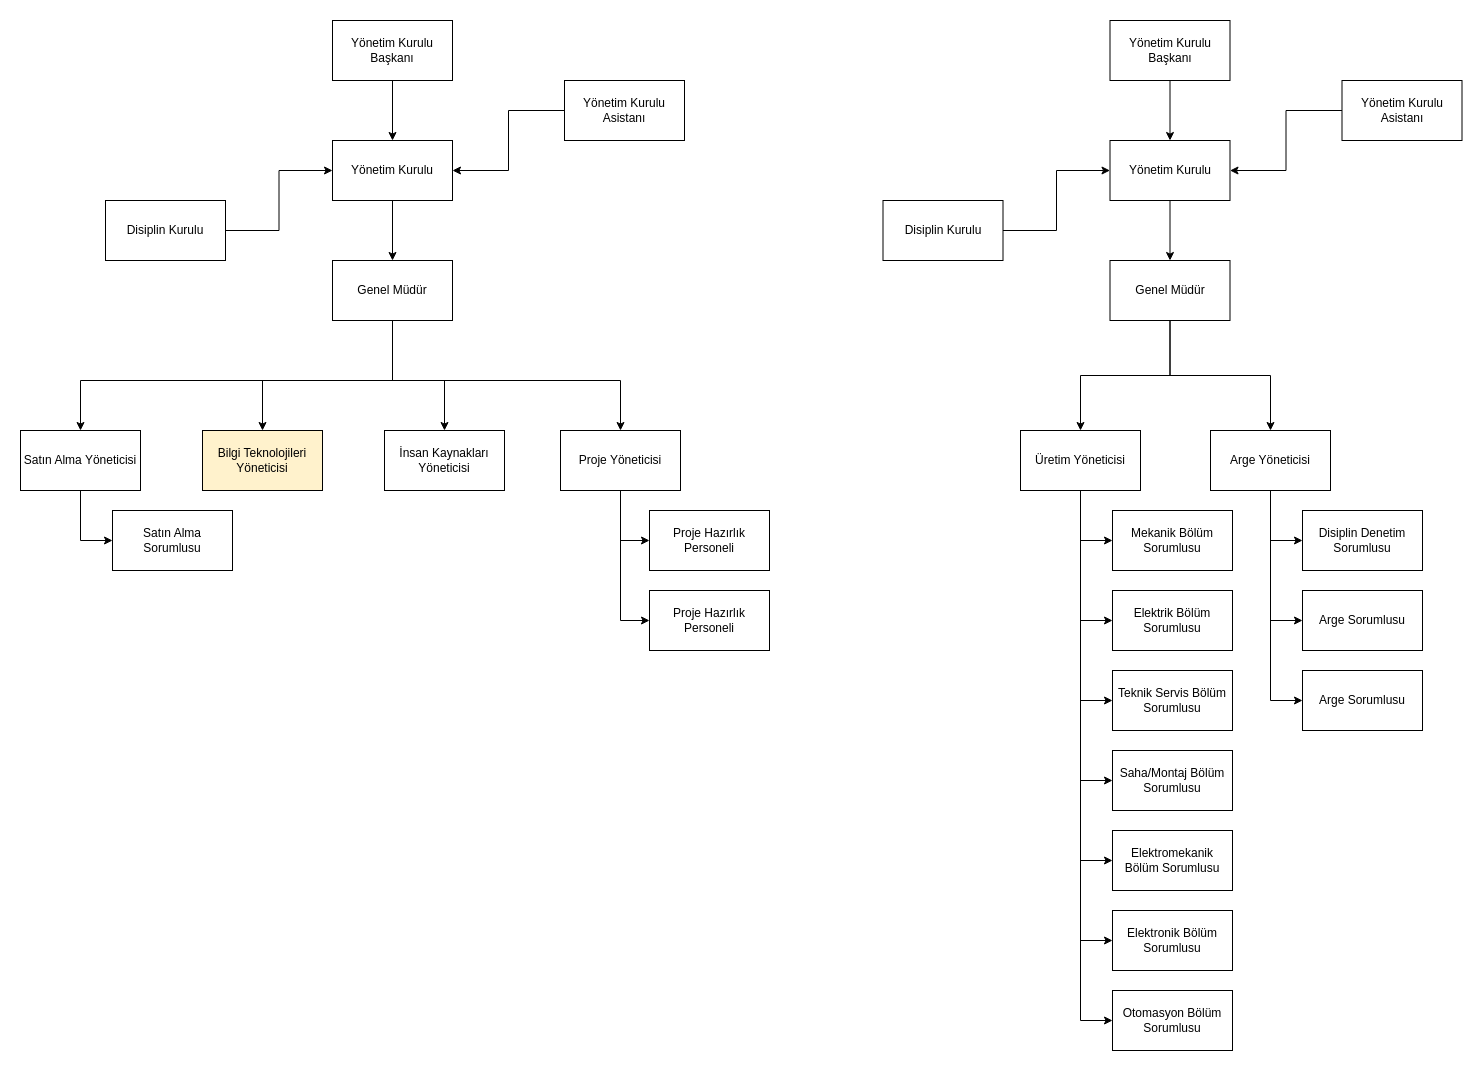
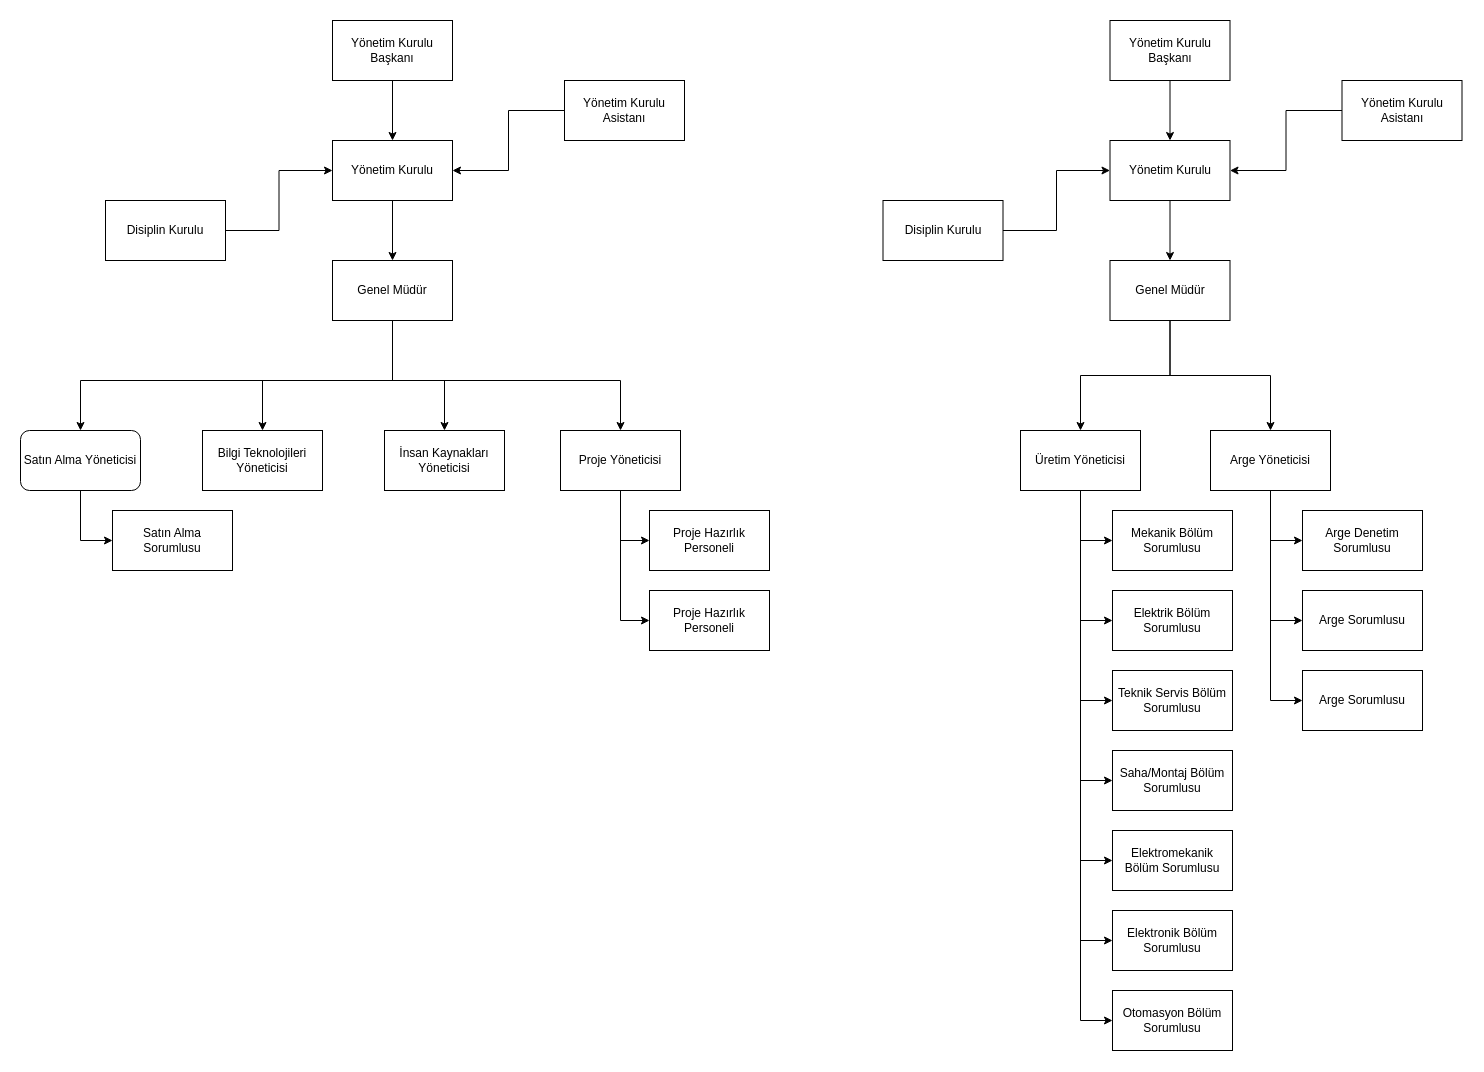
node "Satın Alma Yöneticisi": shape rectangle -> rounded rectangle
node "Bilgi Teknolojileri Yöneticisi": fillcolor #fff2cc -> #ffffff
node "Disiplin Denetim Sorumlusu": label "Disiplin Denetim Sorumlusu" -> "Arge Denetim Sorumlusu"
